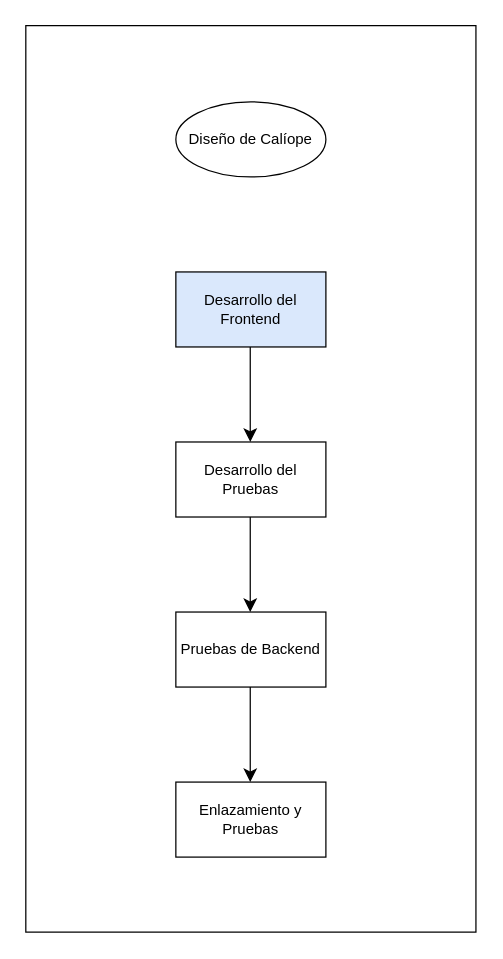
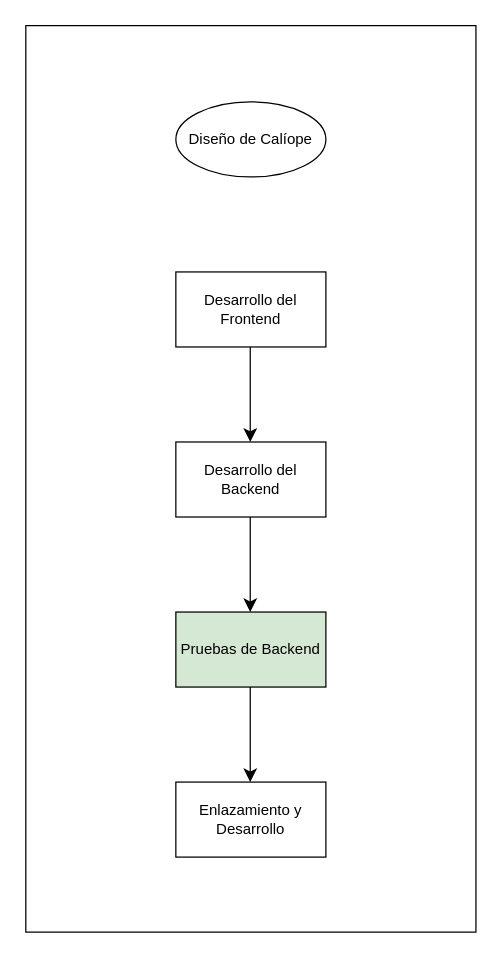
node "Desarrollo del Frontend": fillcolor #dae8fc -> #ffffff
node "Desarrollo del Pruebas": label "Desarrollo del Pruebas" -> "Desarrollo del Backend"
node "Pruebas de Backend": fillcolor #ffffff -> #d5e8d4
node "Enlazamiento y Pruebas": label "Enlazamiento y Pruebas" -> "Enlazamiento y Desarrollo"
